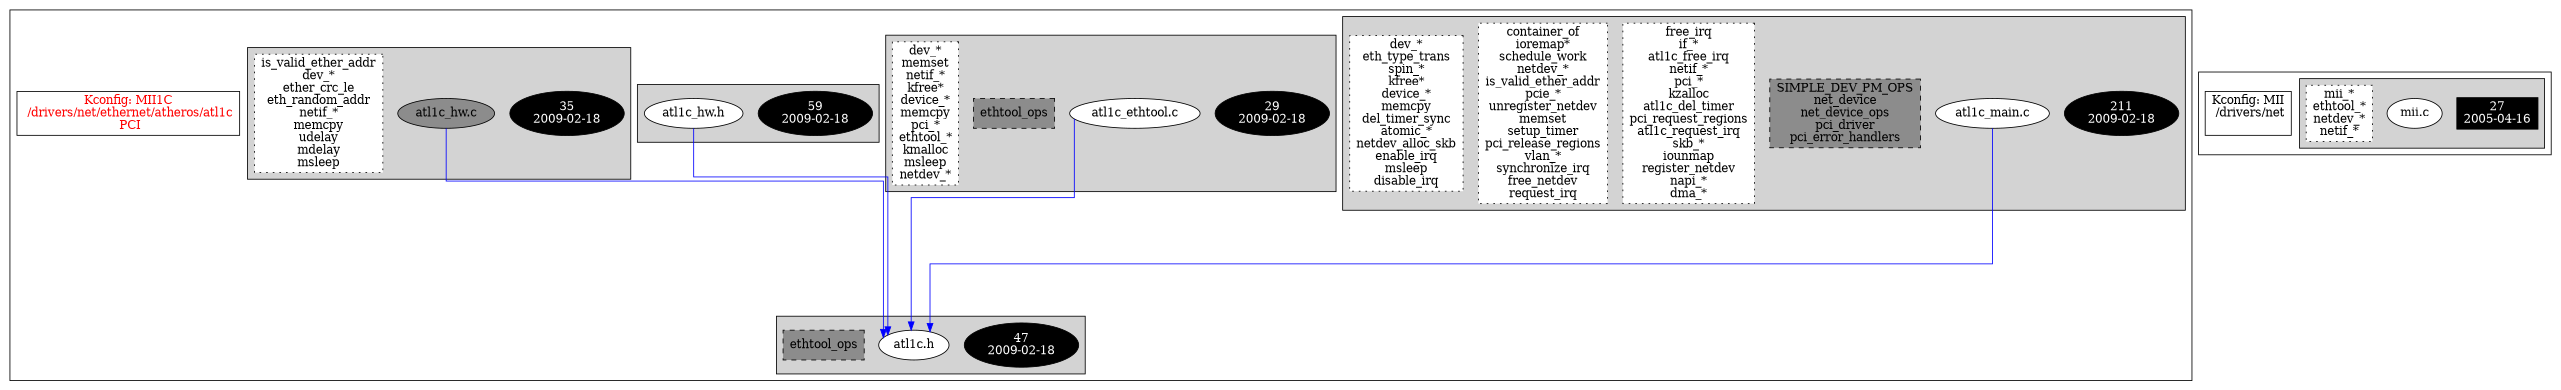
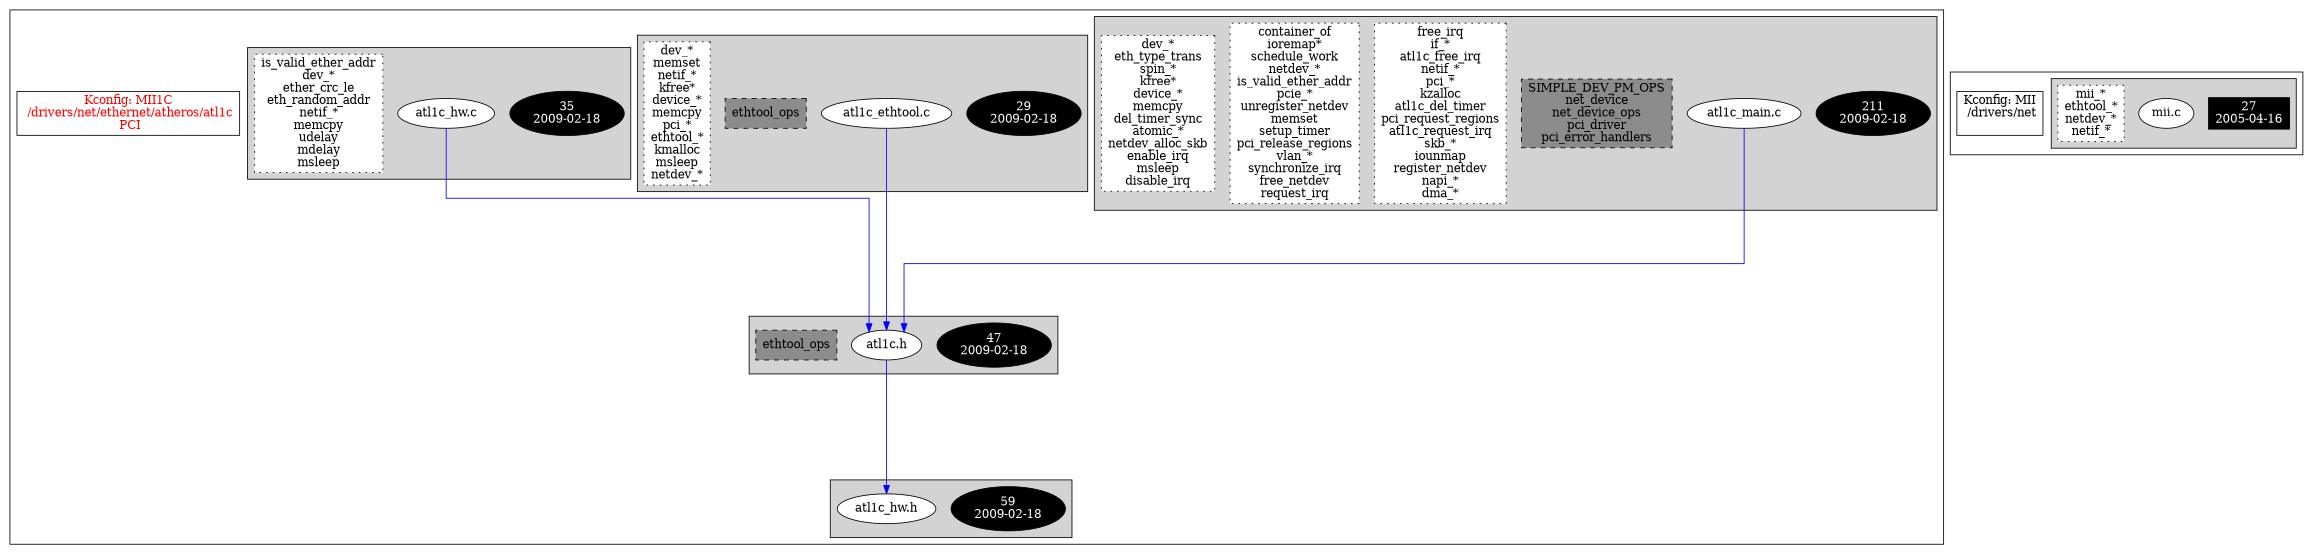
node "atl1c_hw.c": fillcolor grey55 -> white
edge "atl1c_hw.h" -> "atl1c.h": reversed
